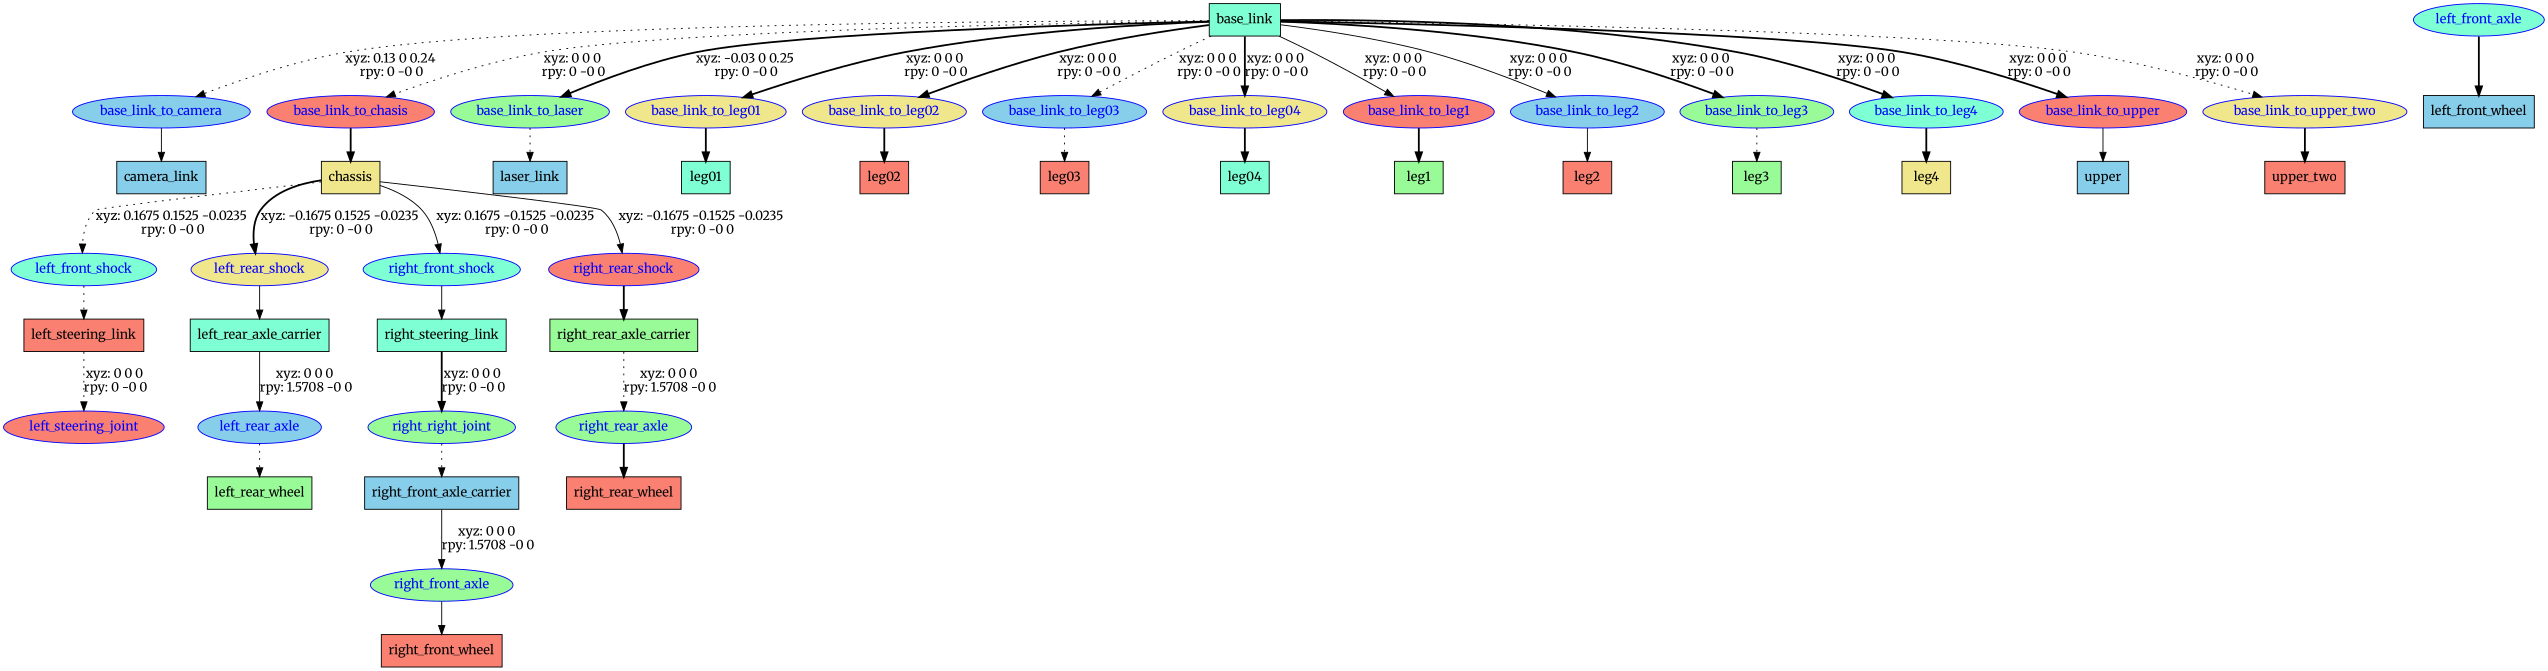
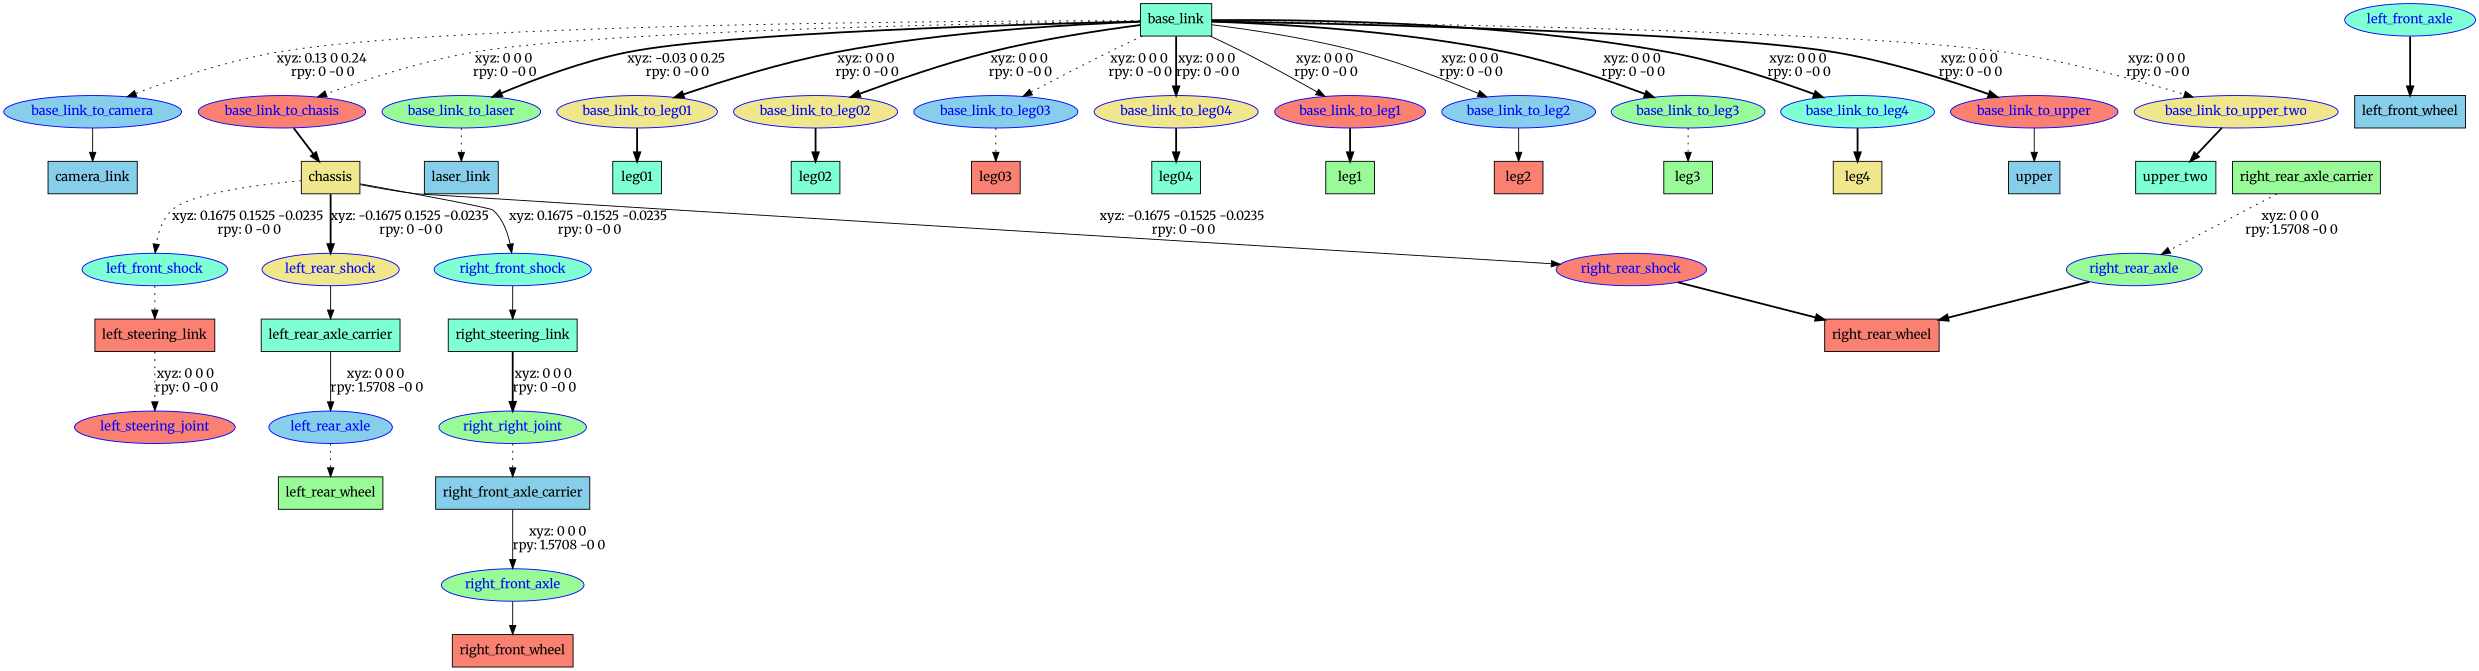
node "leg02": fillcolor salmon -> aquamarine
node "upper_two": fillcolor salmon -> aquamarine
edge "right_rear_shock" -> "right_rear_axle_carrier": now "right_rear_shock" -> "right_rear_wheel"
